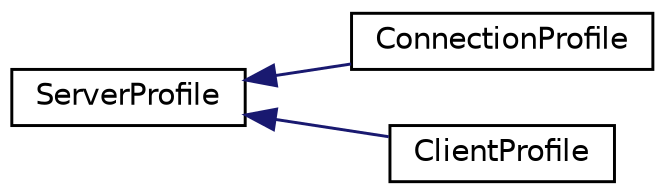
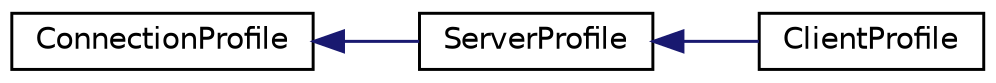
edge "ConnectionProfile" -> "ServerProfile": reversed
